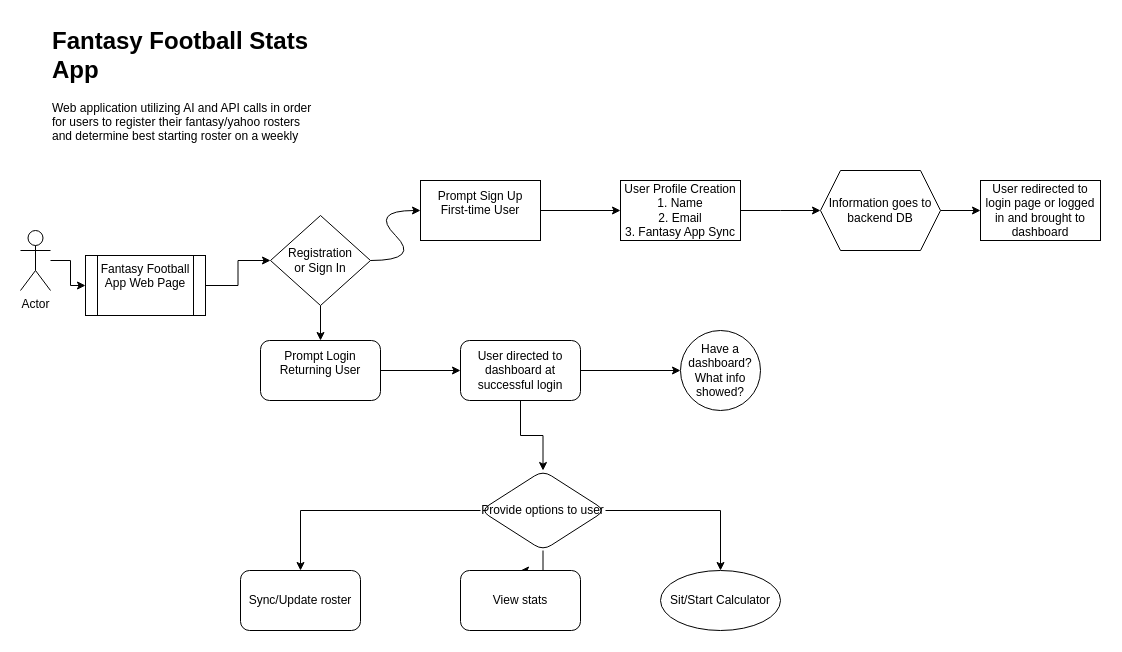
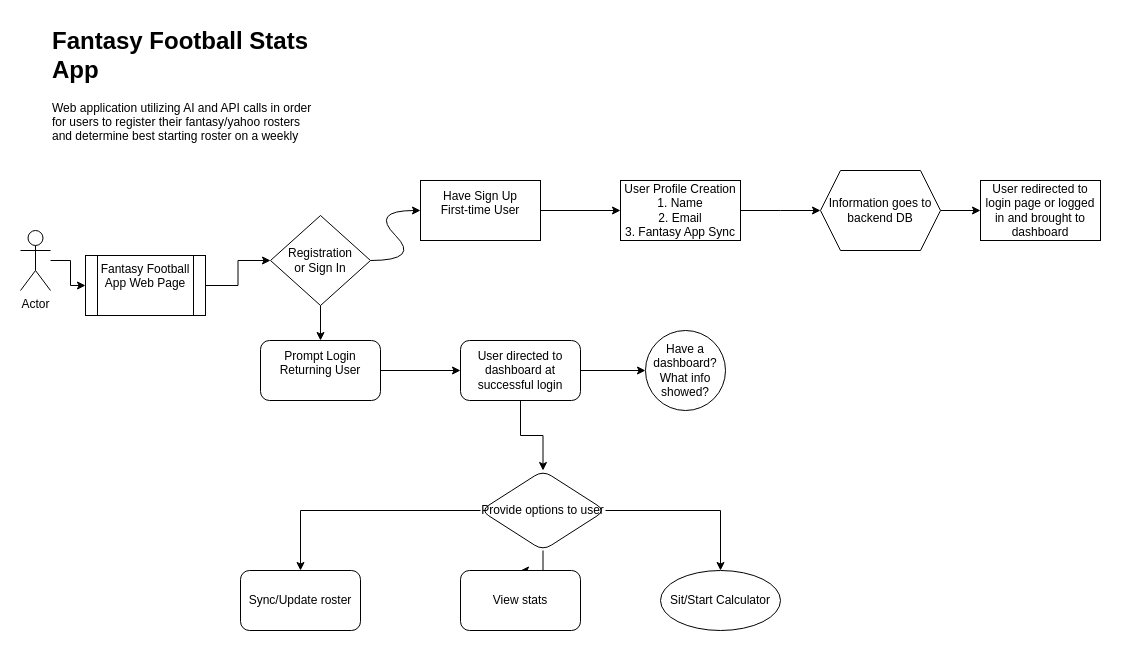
node "Prompt Sign Up First-time User": label "Prompt Sign Up First-time User" -> "Have Sign Up First-time User"
node "Have a dashboard? What info showed?": moved (721, 371) -> (686, 371)
